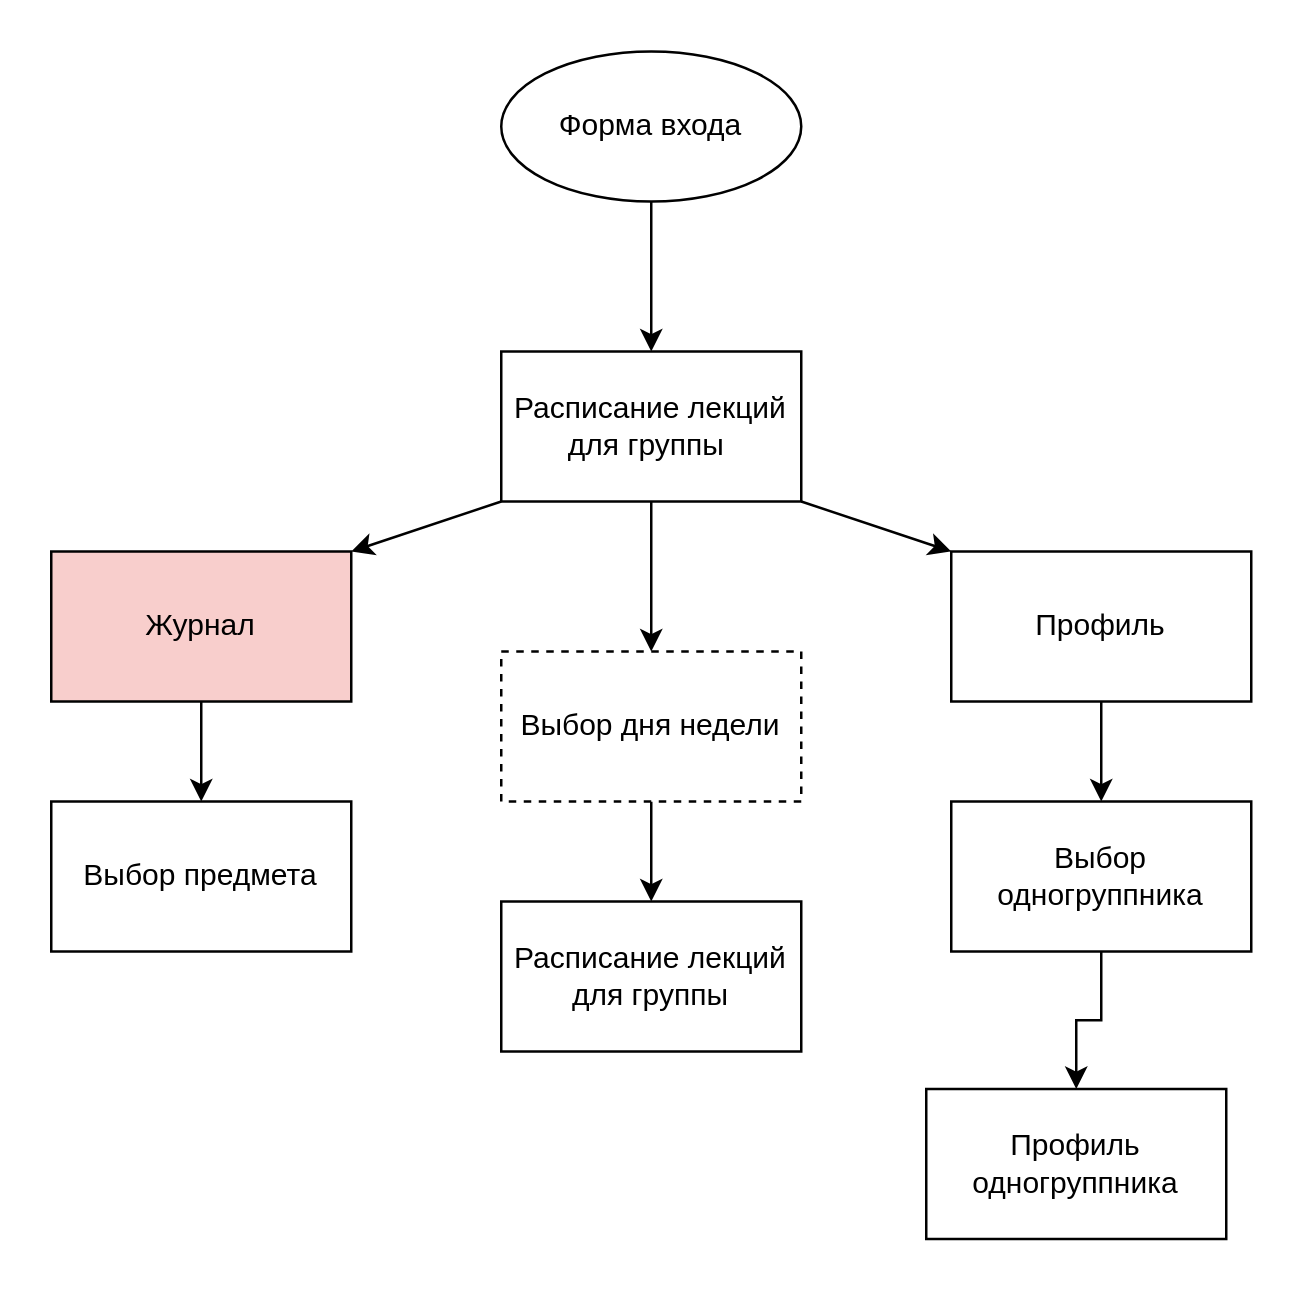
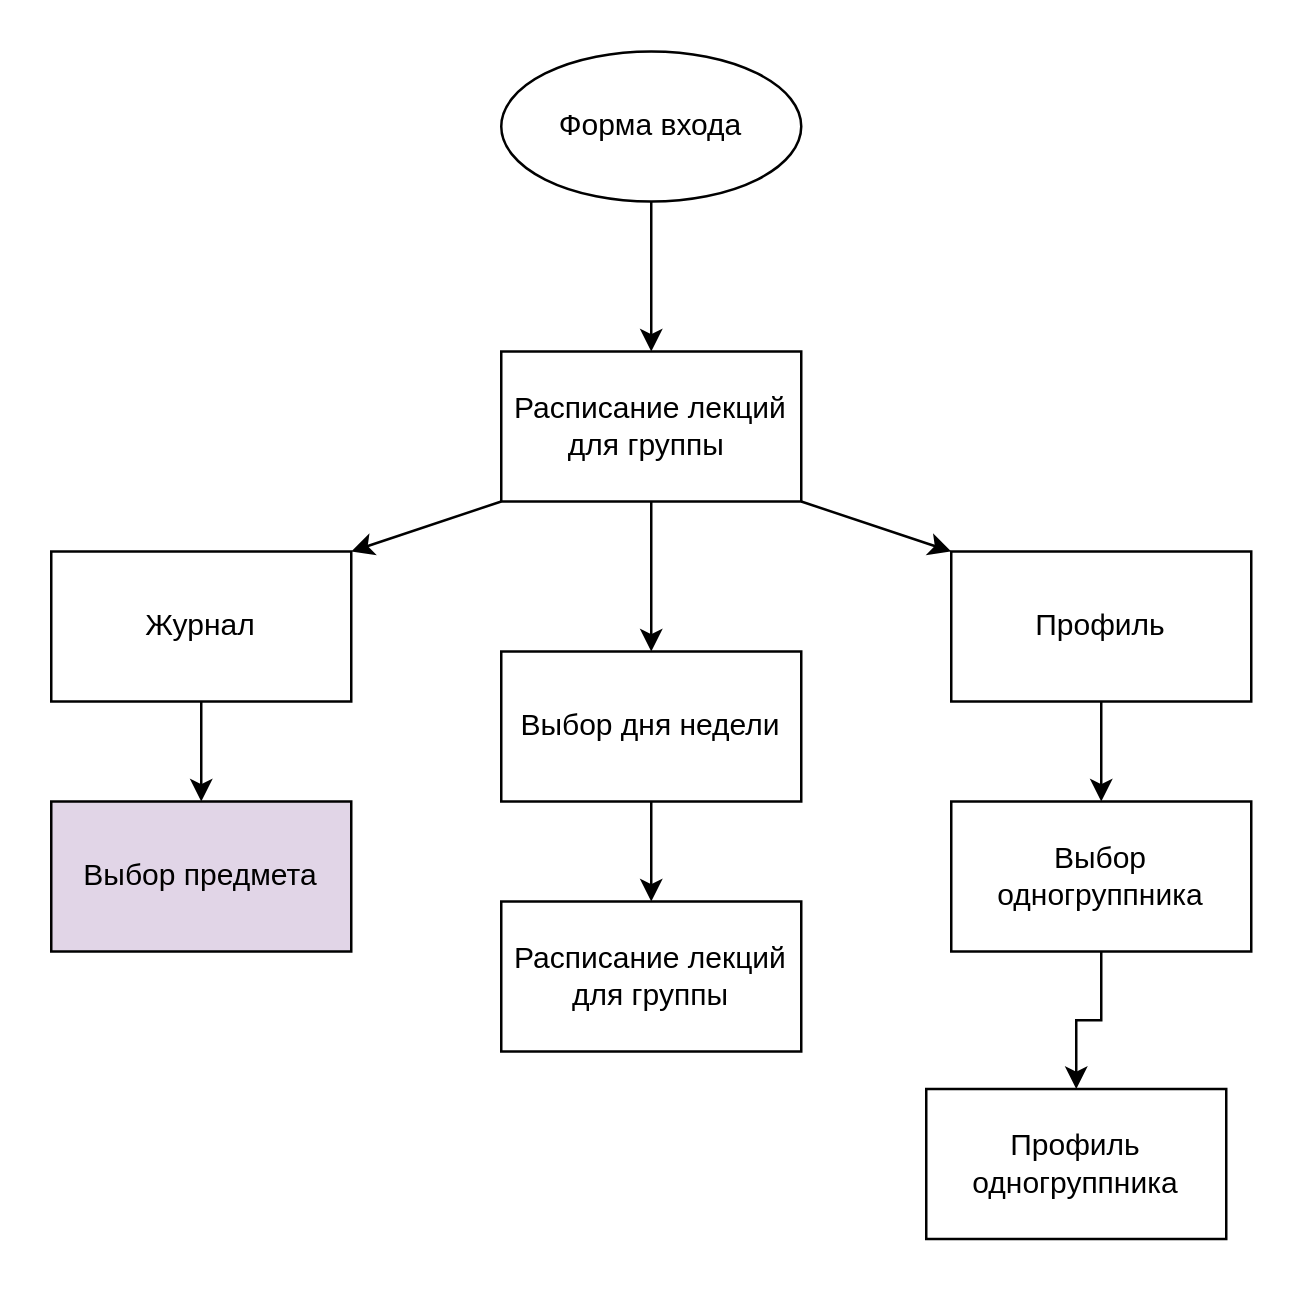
node "Журнал": fillcolor #f8cecc -> #ffffff
node "Выбор дня недели": style dashed -> solid
node "Выбор предмета": fillcolor #ffffff -> #e1d5e7
